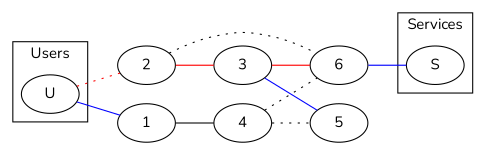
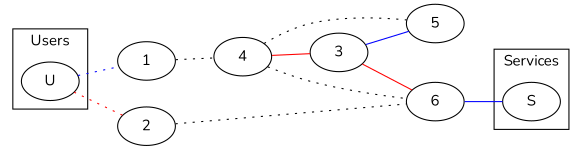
edge "2" -- "3": now "4" -- "3"
edge "U" -- "1": style solid -> dotted
edge "1" -- "4": style solid -> dotted
